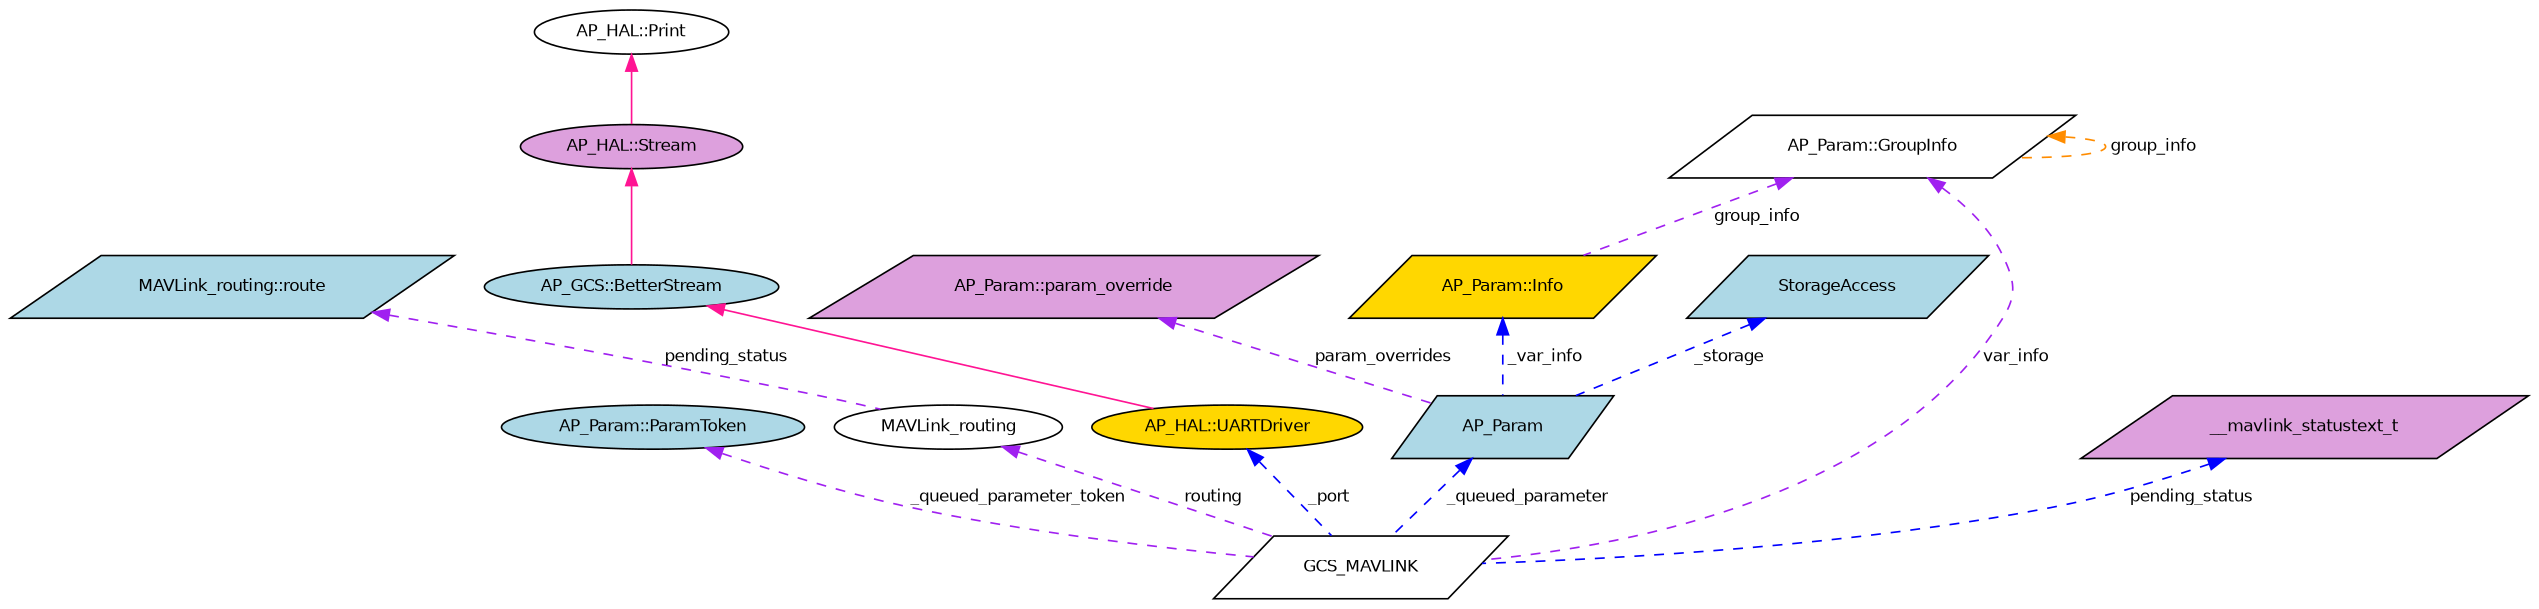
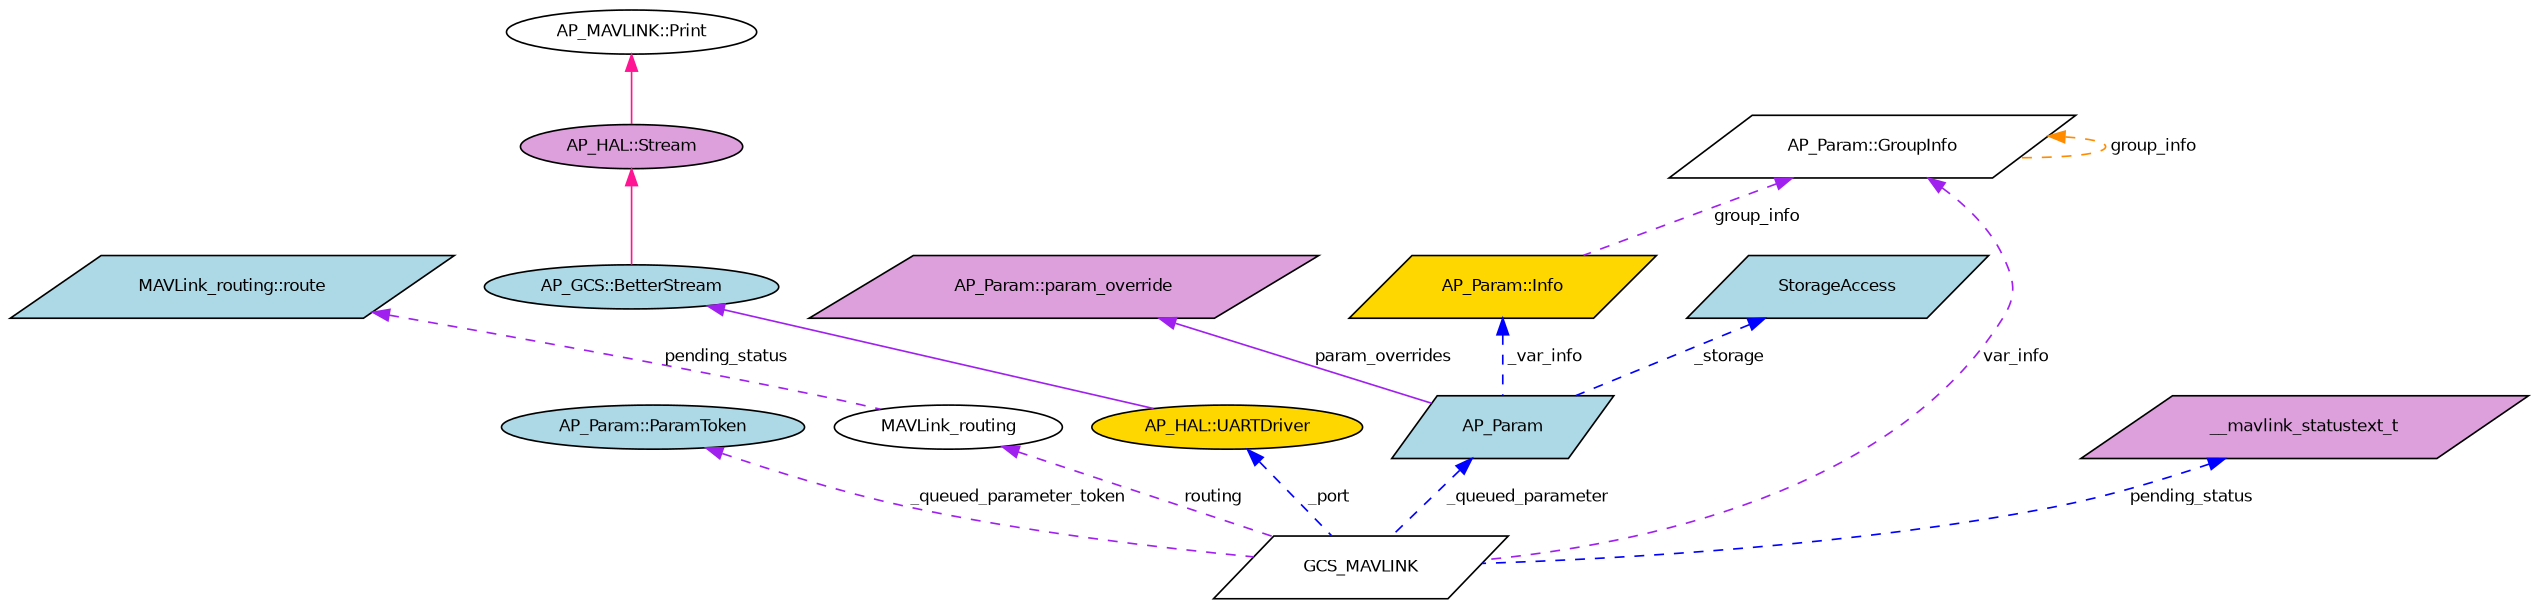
node "AP_HAL::Print": label "AP_HAL::Print" -> "AP_MAVLINK::Print"
edge "AP_HAL::UARTDriver" -> "AP_GCS::BetterStream": color deeppink -> purple
edge "AP_Param" -> "AP_Param::param_override": style dashed -> solid
